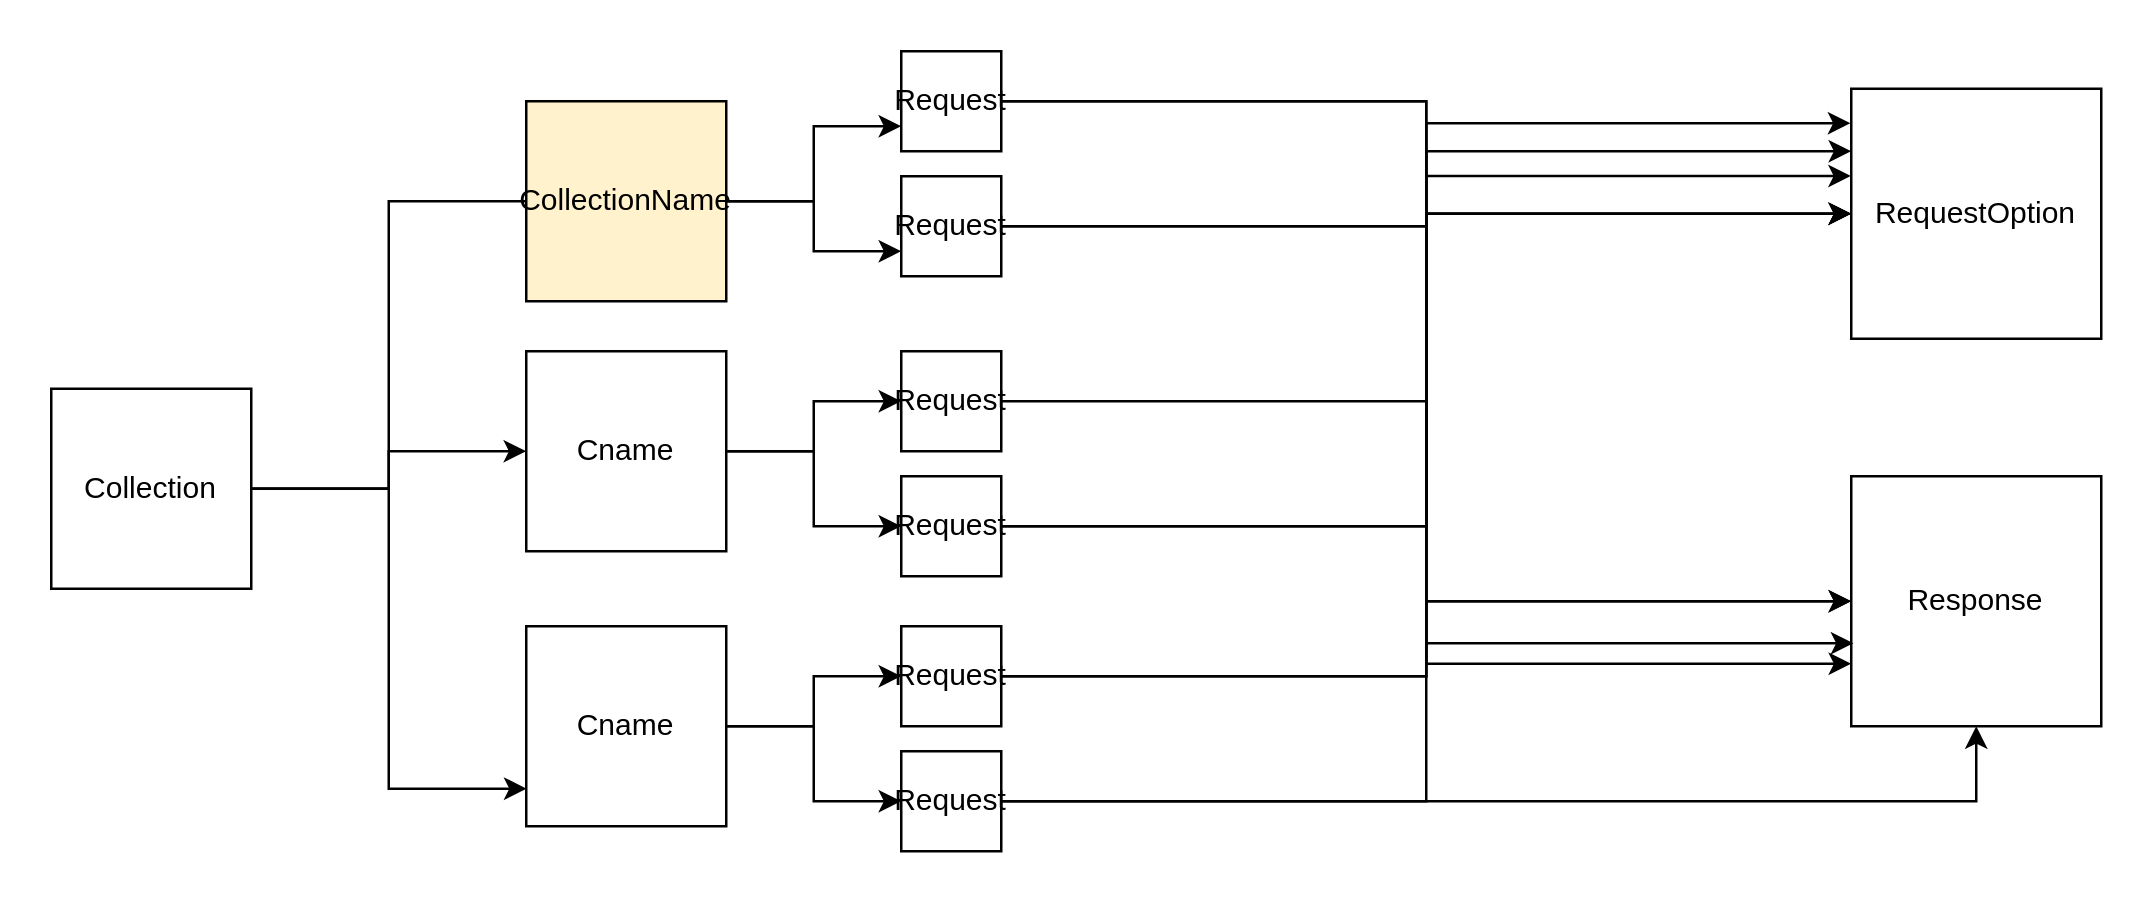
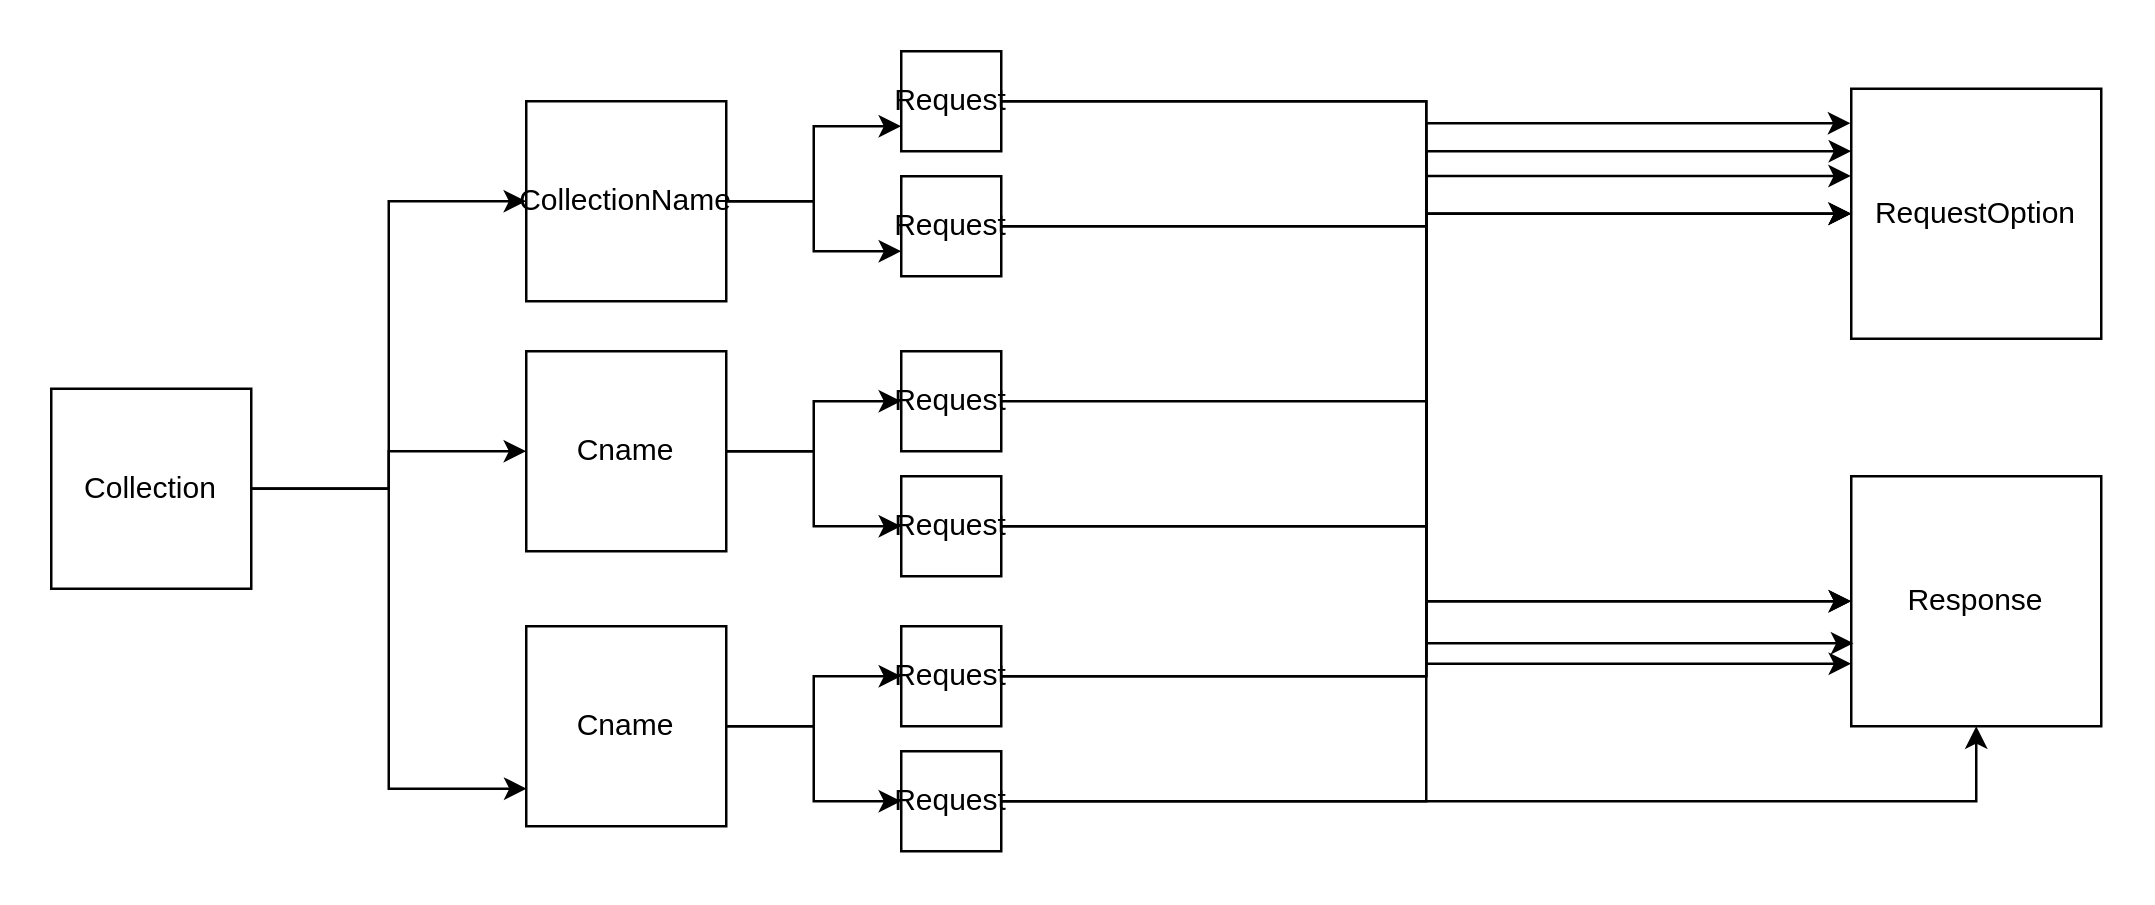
edge "CollectionName" -- "Collection": arrowhead none -> classic
node "CollectionName": fillcolor #fff2cc -> #ffffff
